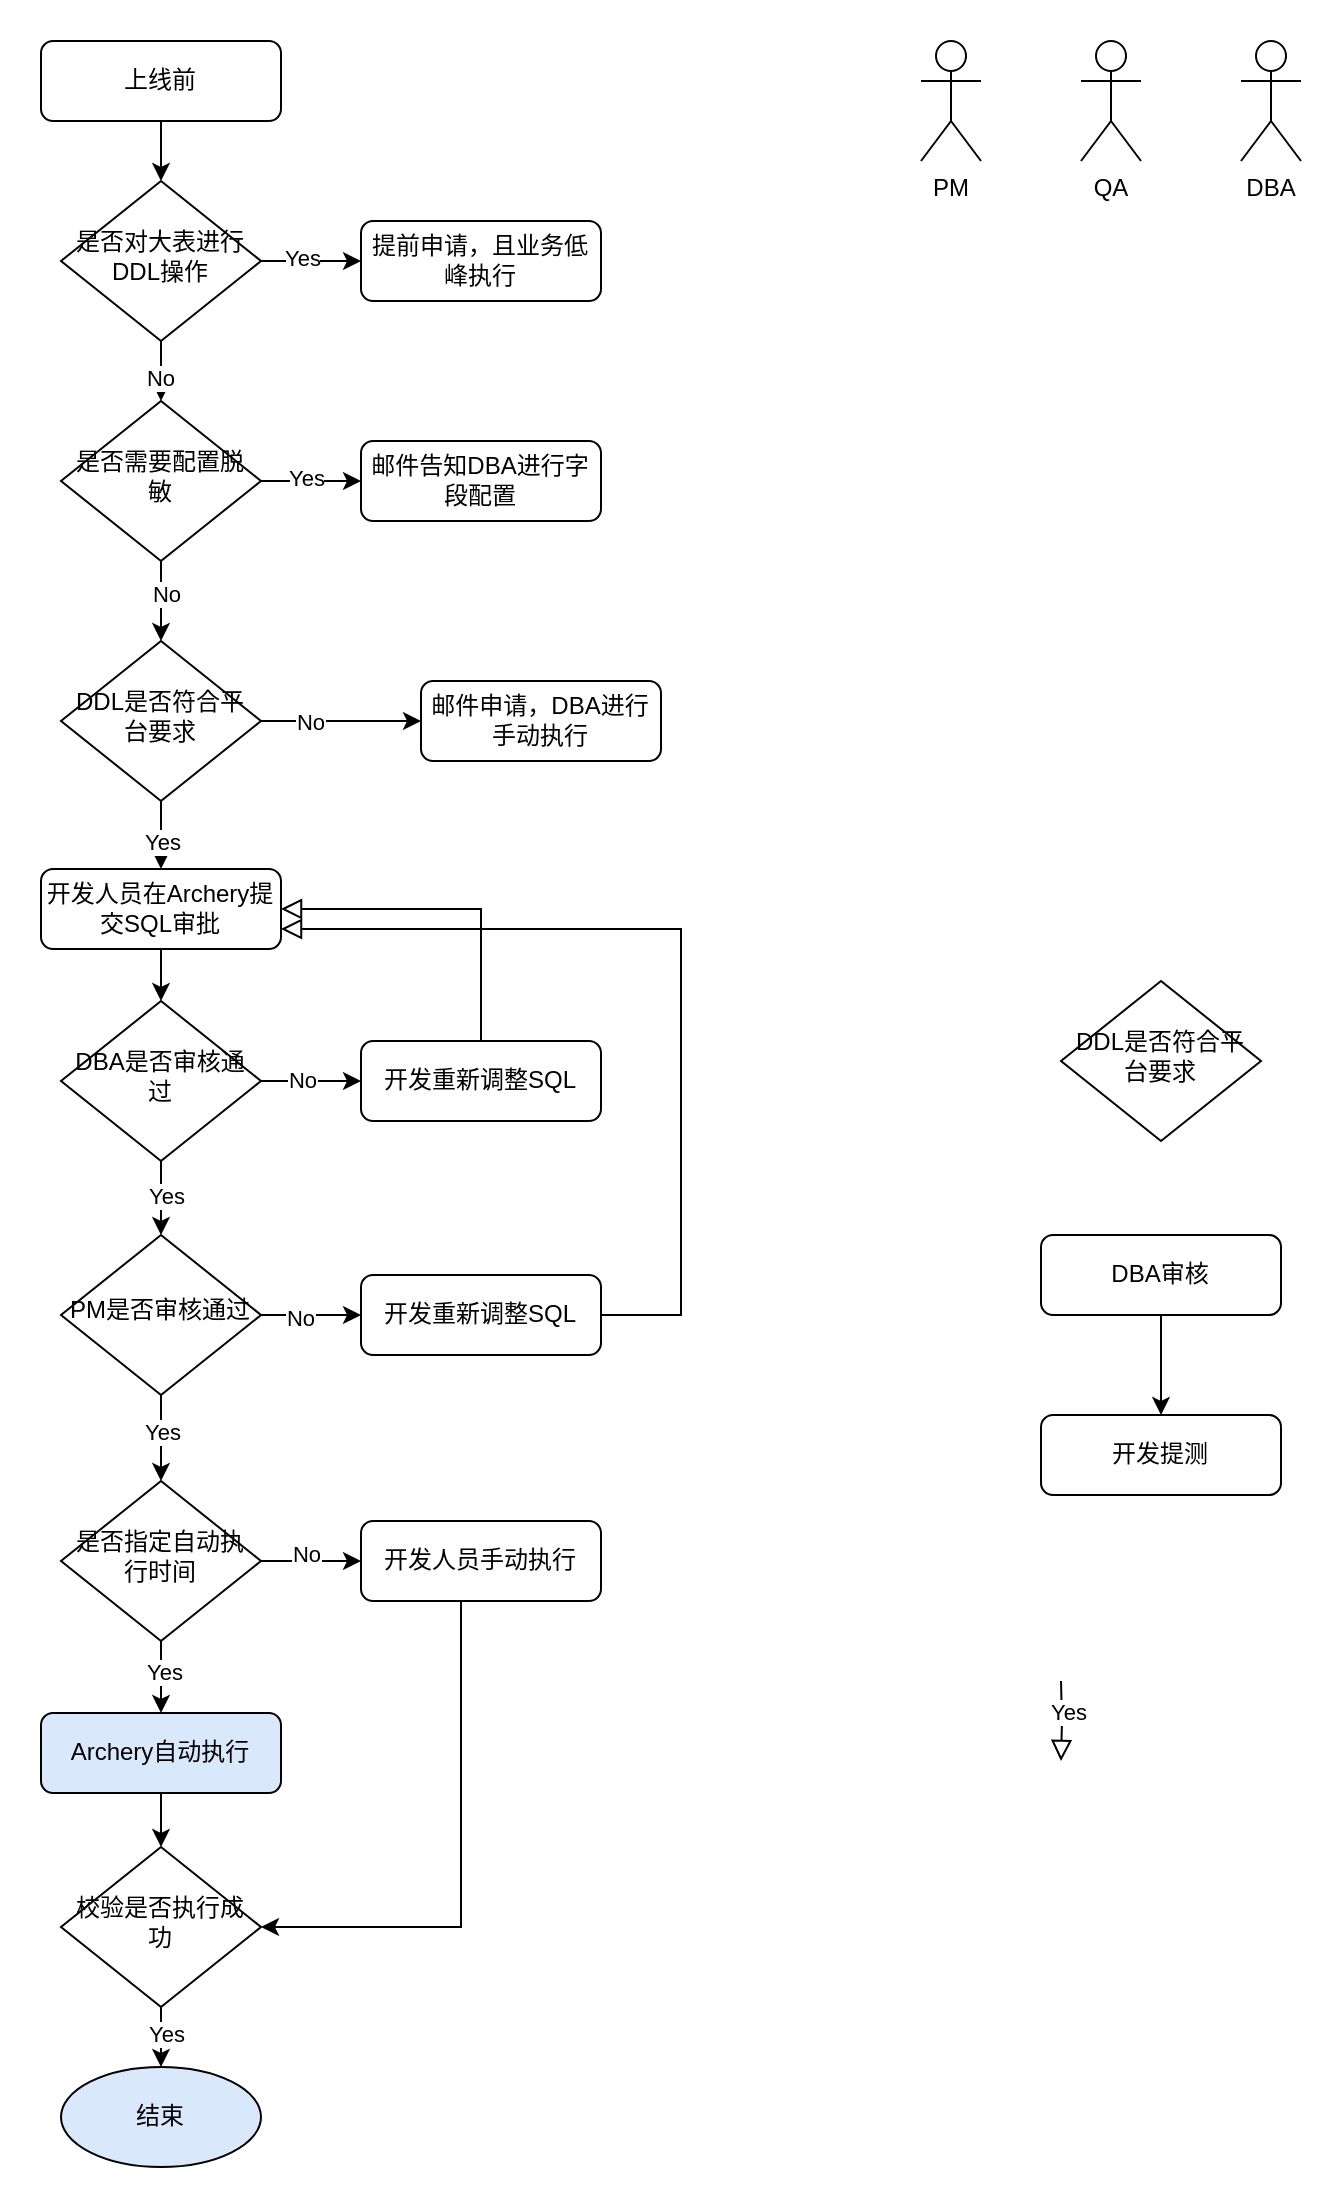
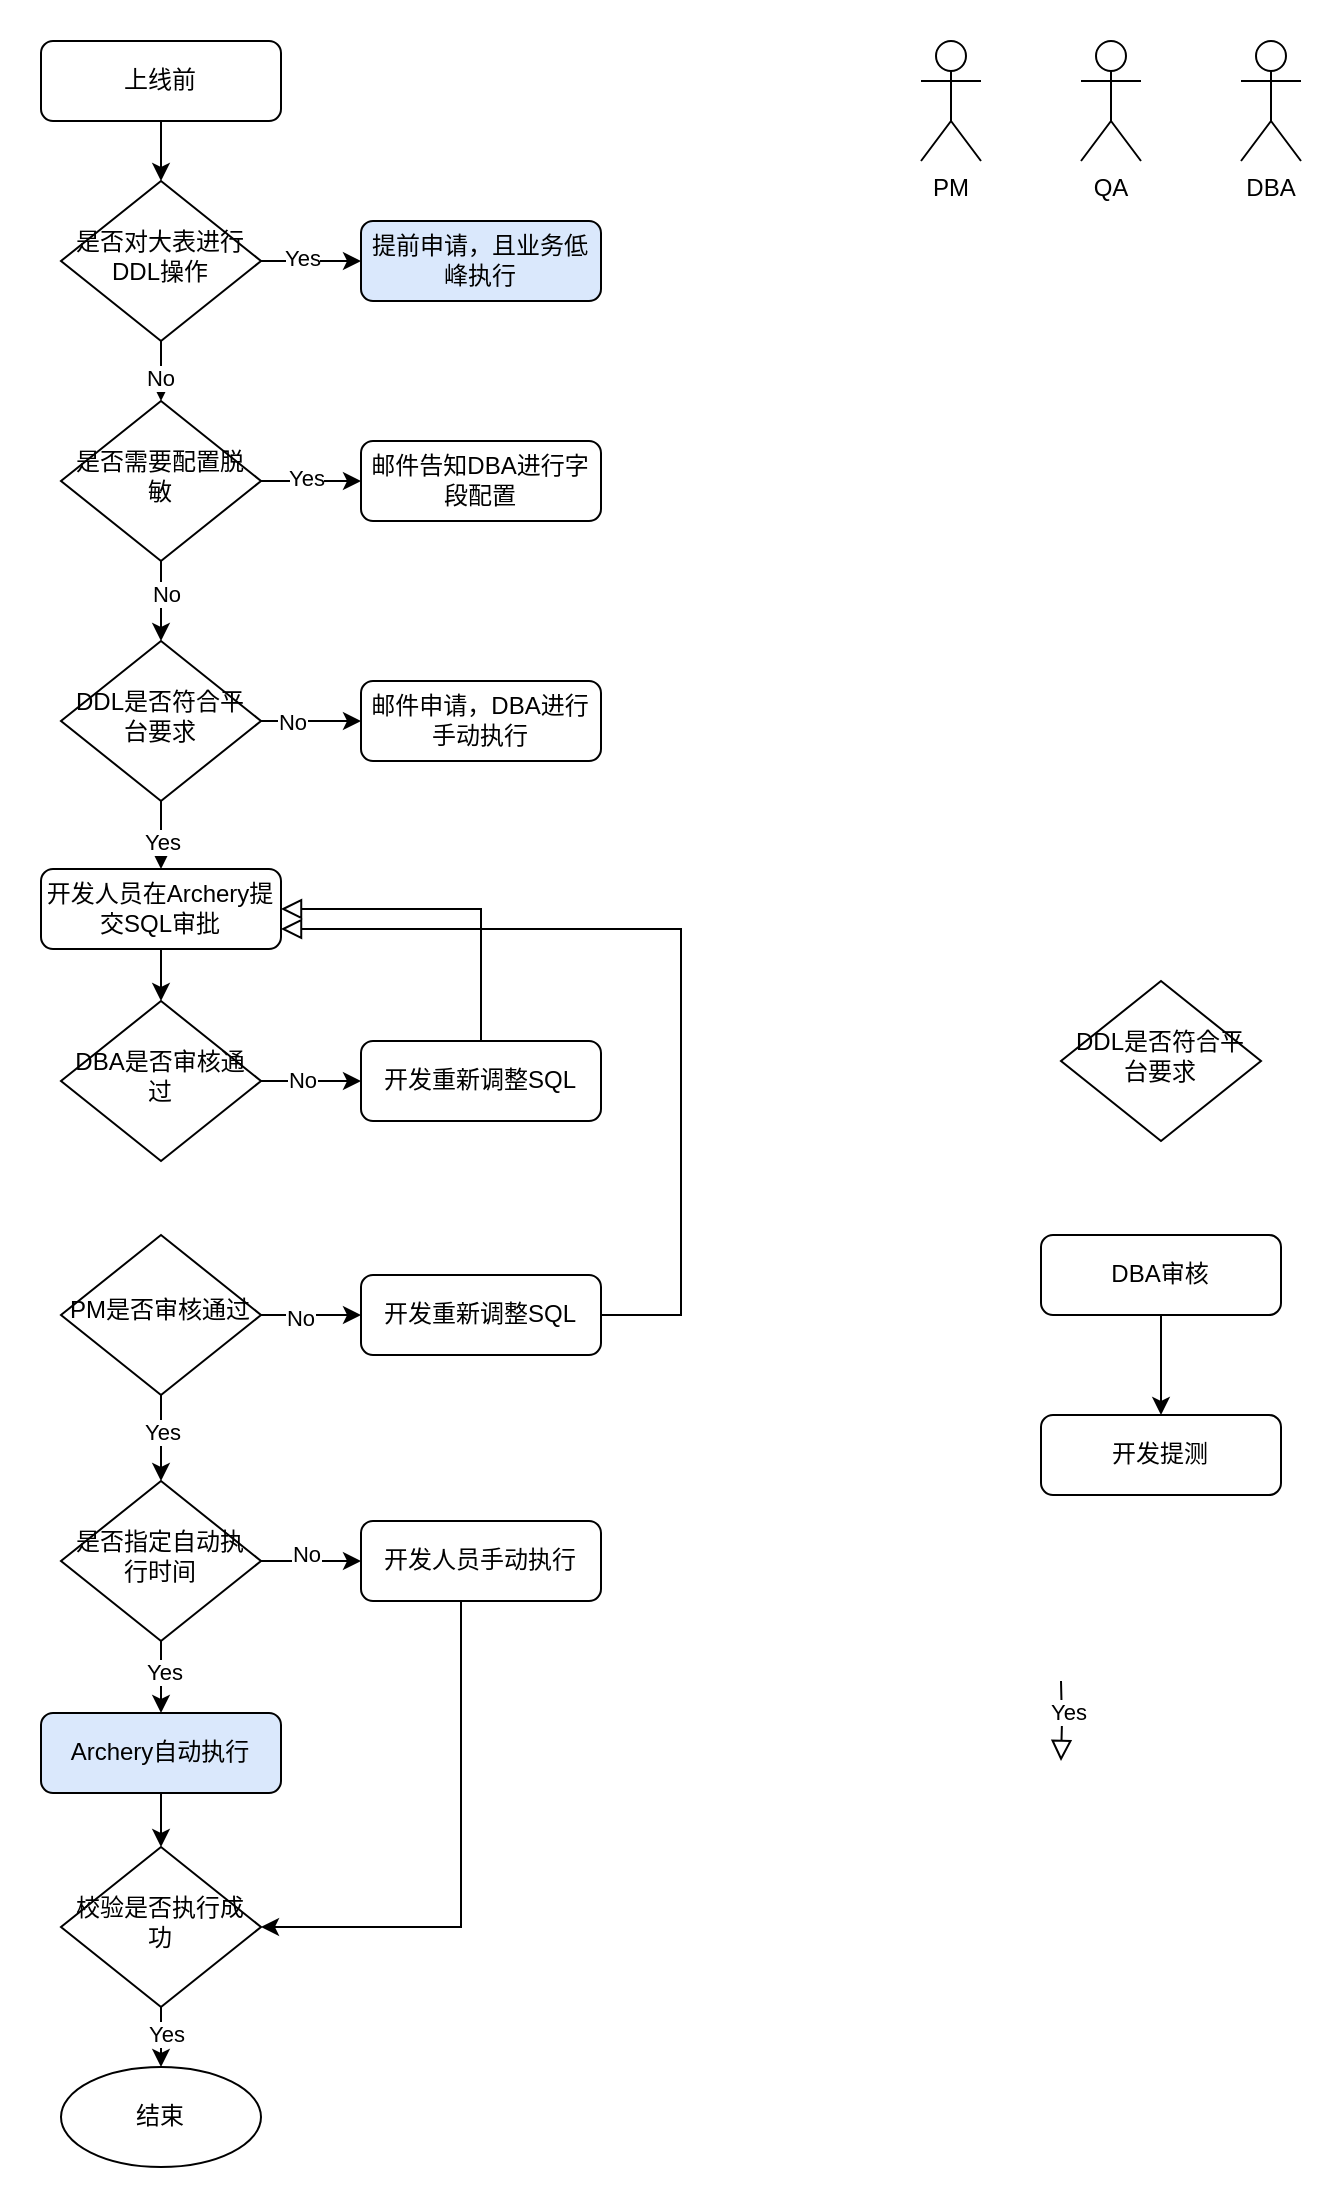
node "提前申请，且业务低峰执行": fillcolor #ffffff -> #dae8fc
node "邮件申请，DBA进行手动执行": moved (541, 721) -> (481, 721)
edge "DBA是否审核通过" -> "PM是否审核通过": removed, label "Yes"
node "结束": fillcolor #dae8fc -> #ffffff
